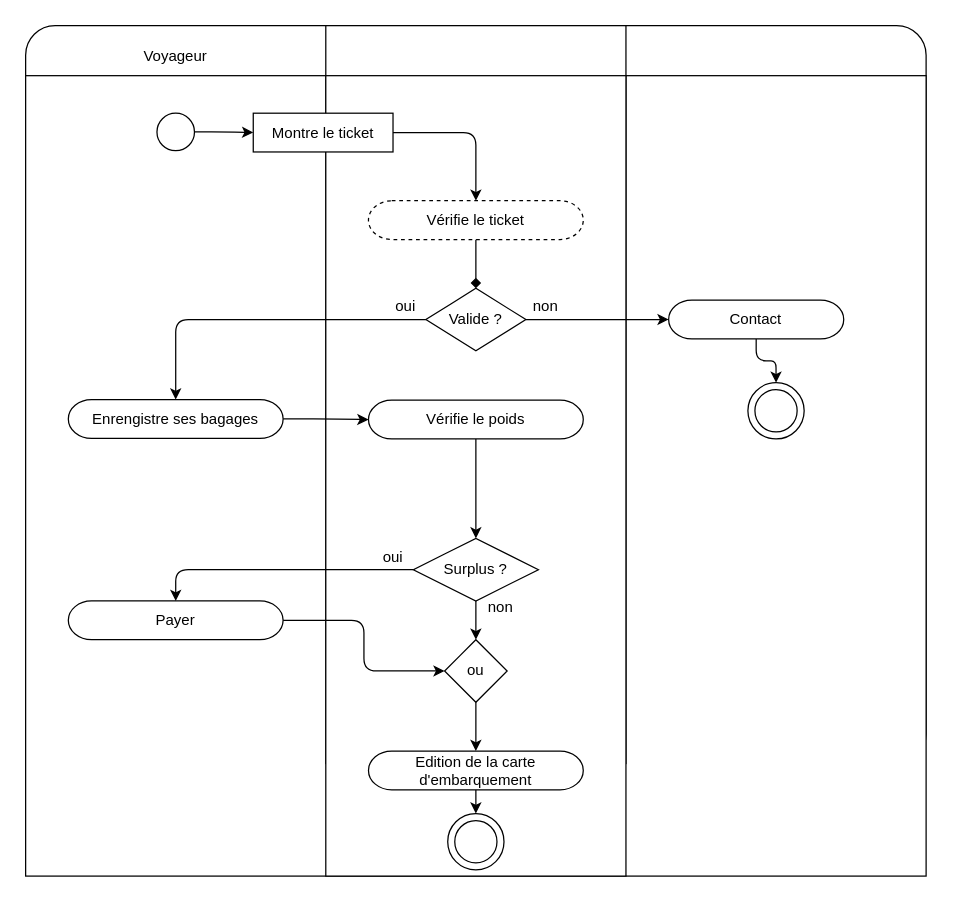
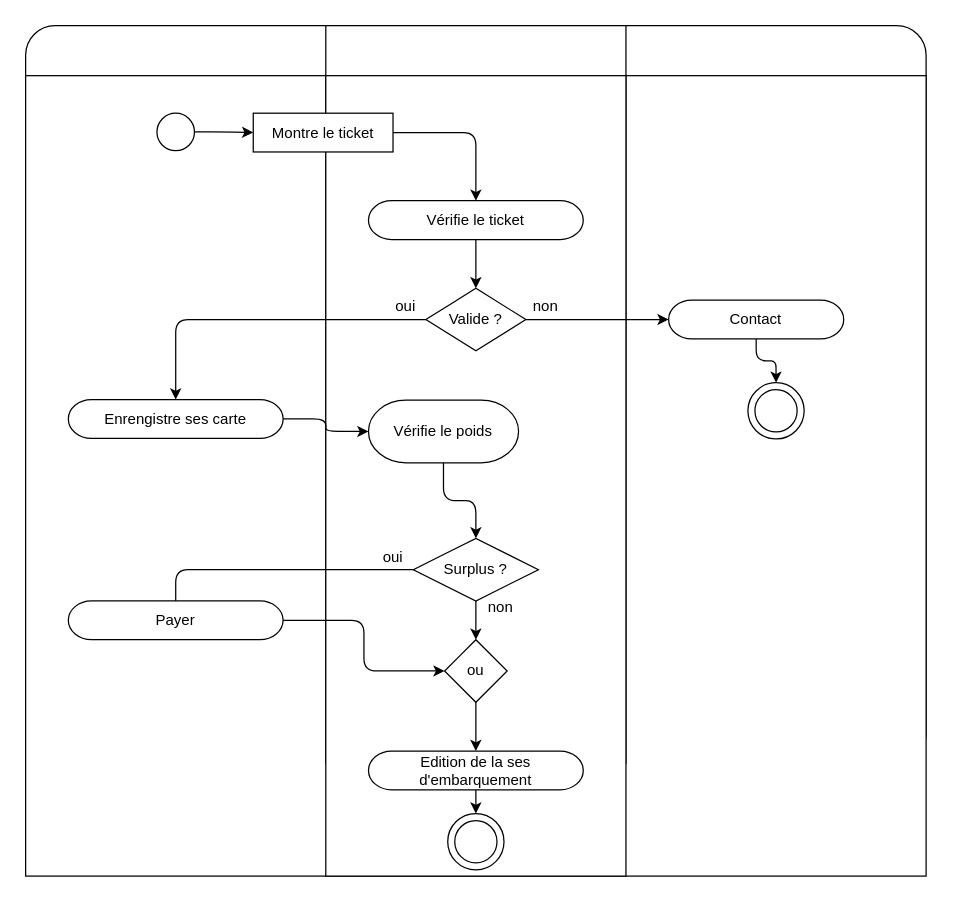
node "Voyageur": removed
node "Vérifie le ticket": style dashed -> solid
edge "Vérifie le ticket" -> "Valide ?": arrowhead diamond -> classic
node "Enrengistre ses bagages": label "Enrengistre ses bagages" -> "Enrengistre ses carte"
node "Vérifie le poids": size 215x39 -> 150x63
edge "Surplus ?" -> "Payer": arrowhead classic -> none
node "Edition de la carte d'embarquement": label "Edition de la carte d'embarquement" -> "Edition de la ses d'embarquement"
